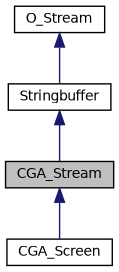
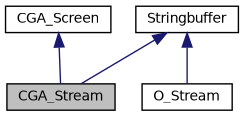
edge "Stringbuffer" -> "O_Stream": reversed
edge "CGA_Screen" -> "CGA_Stream": reversed
